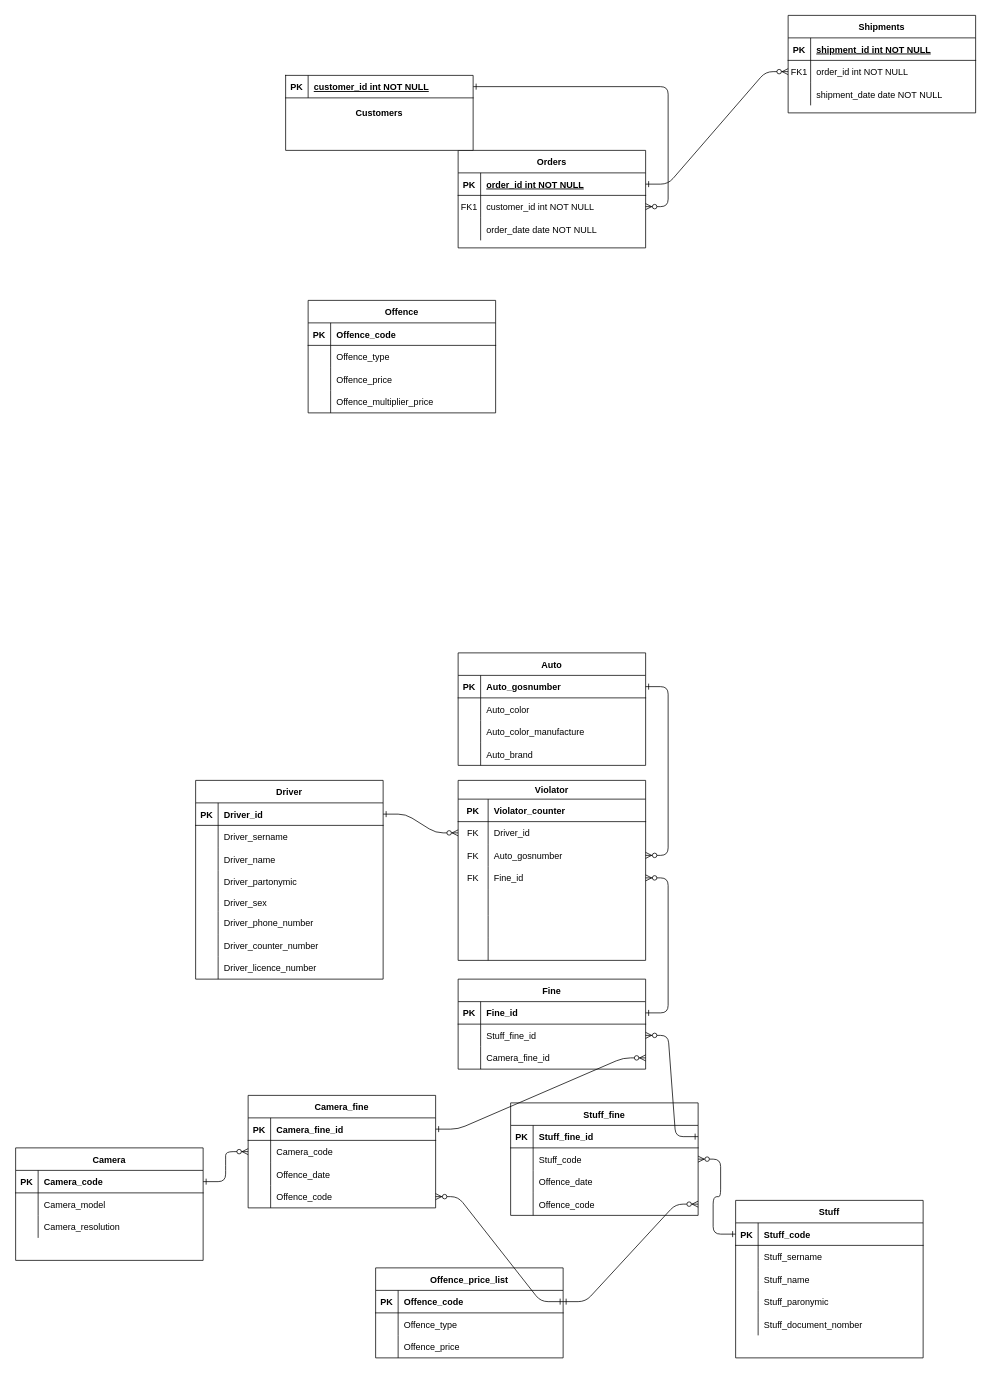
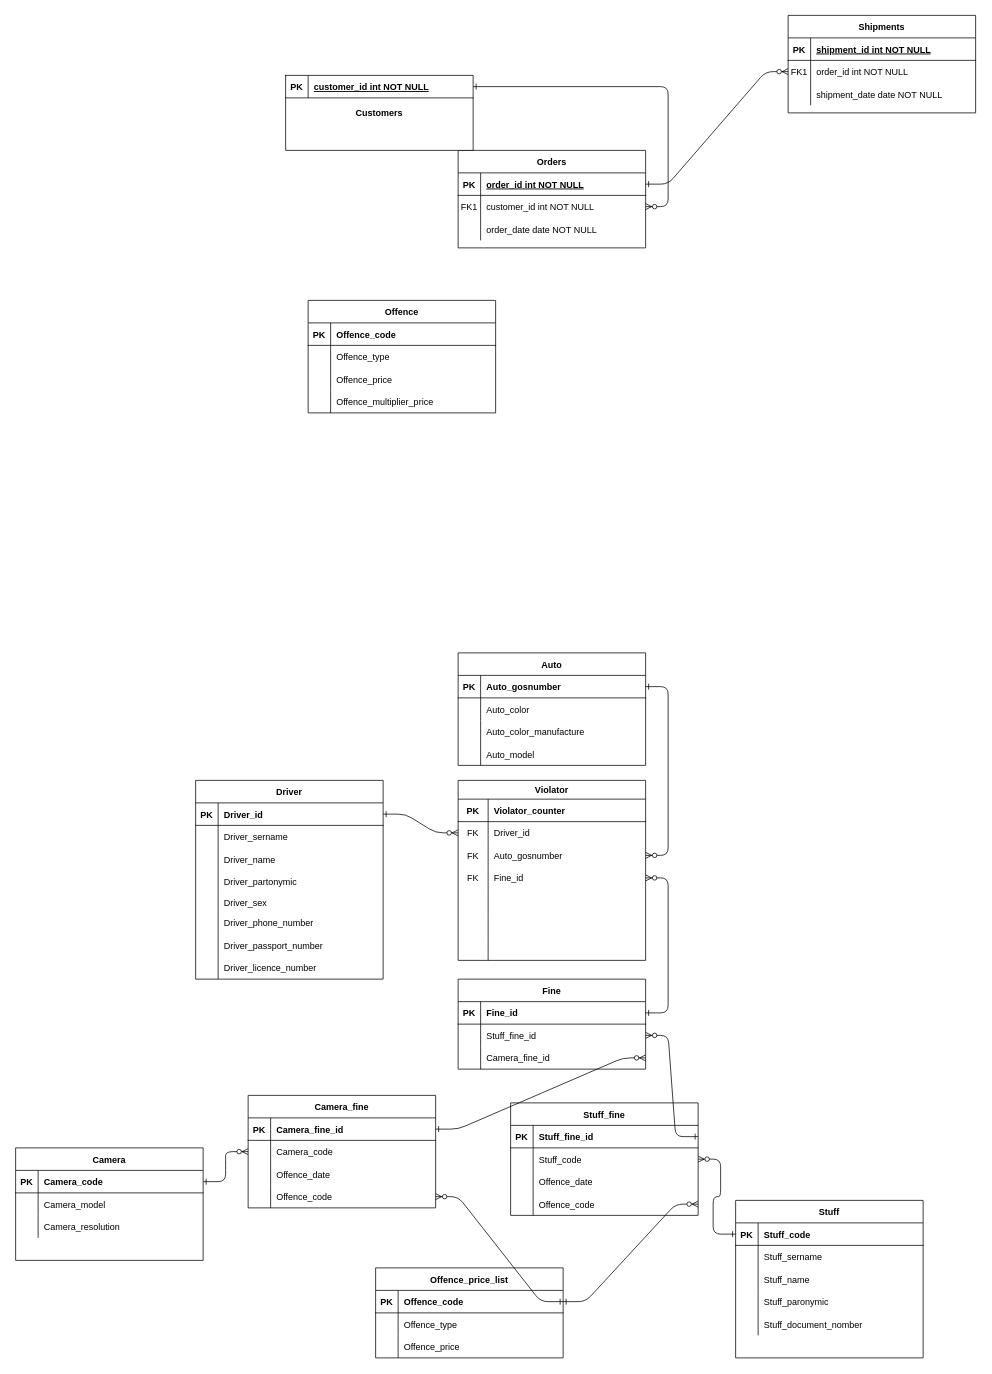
node "Auto_brand": label "Auto_brand" -> "Auto_model"
node "Driver_counter_number": label "Driver_counter_number" -> "Driver_passport_number"
